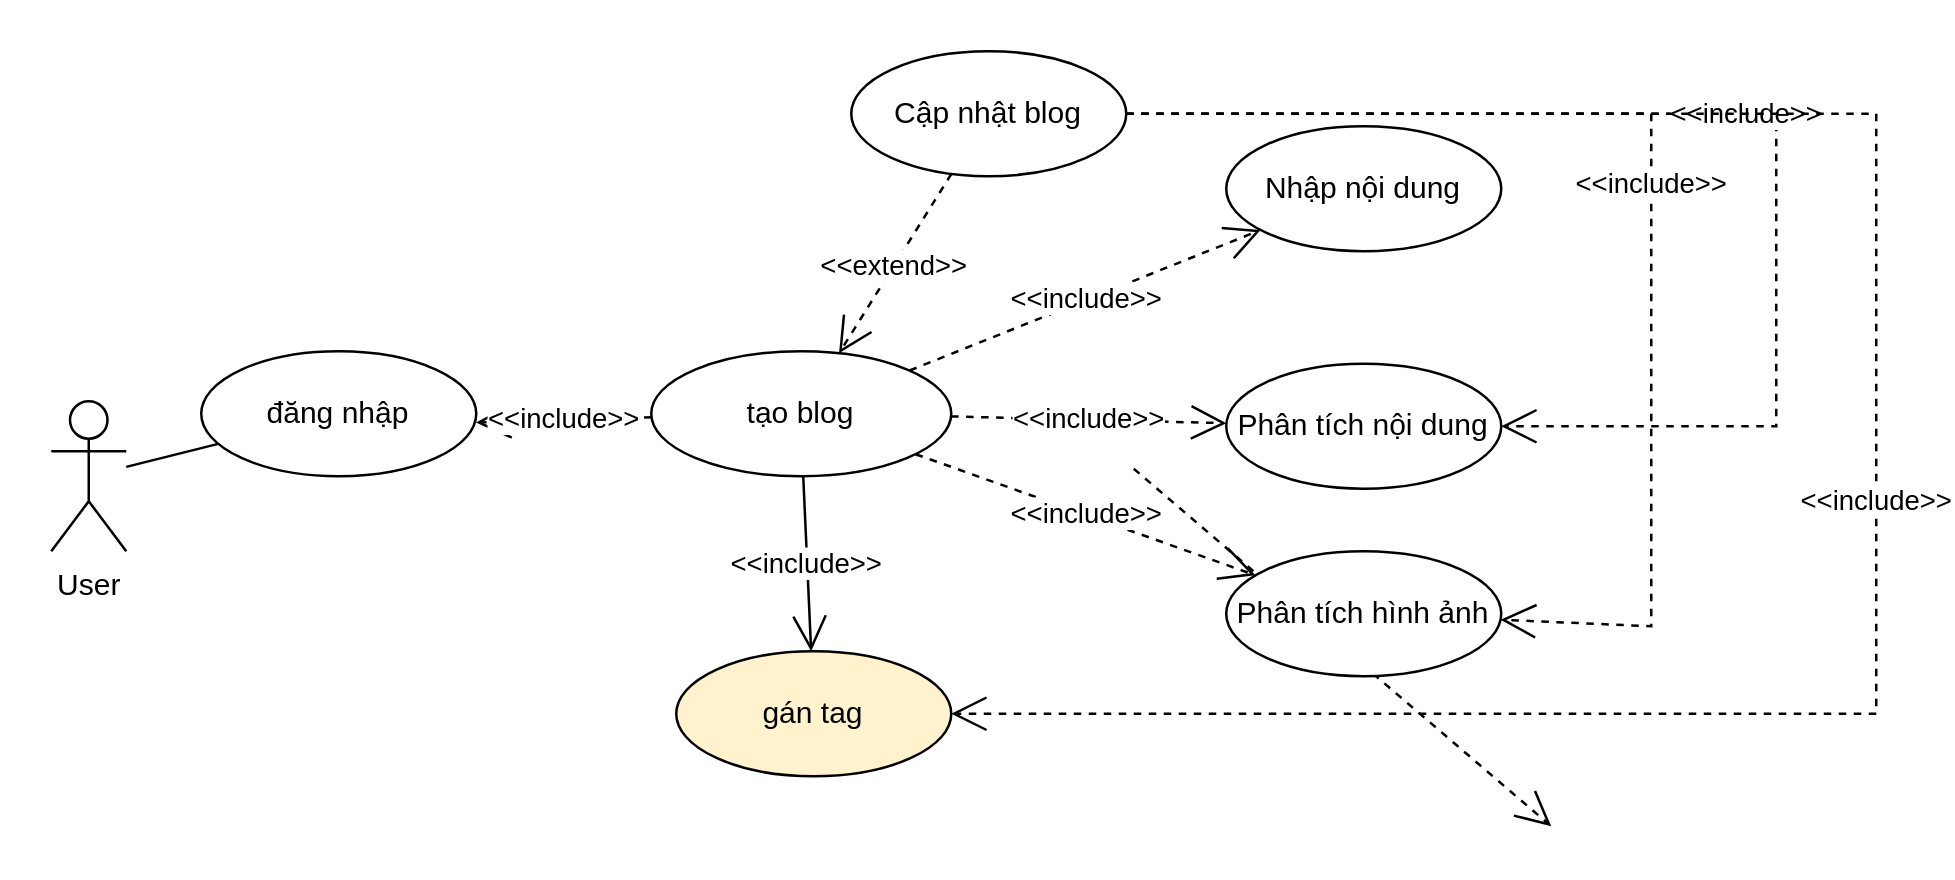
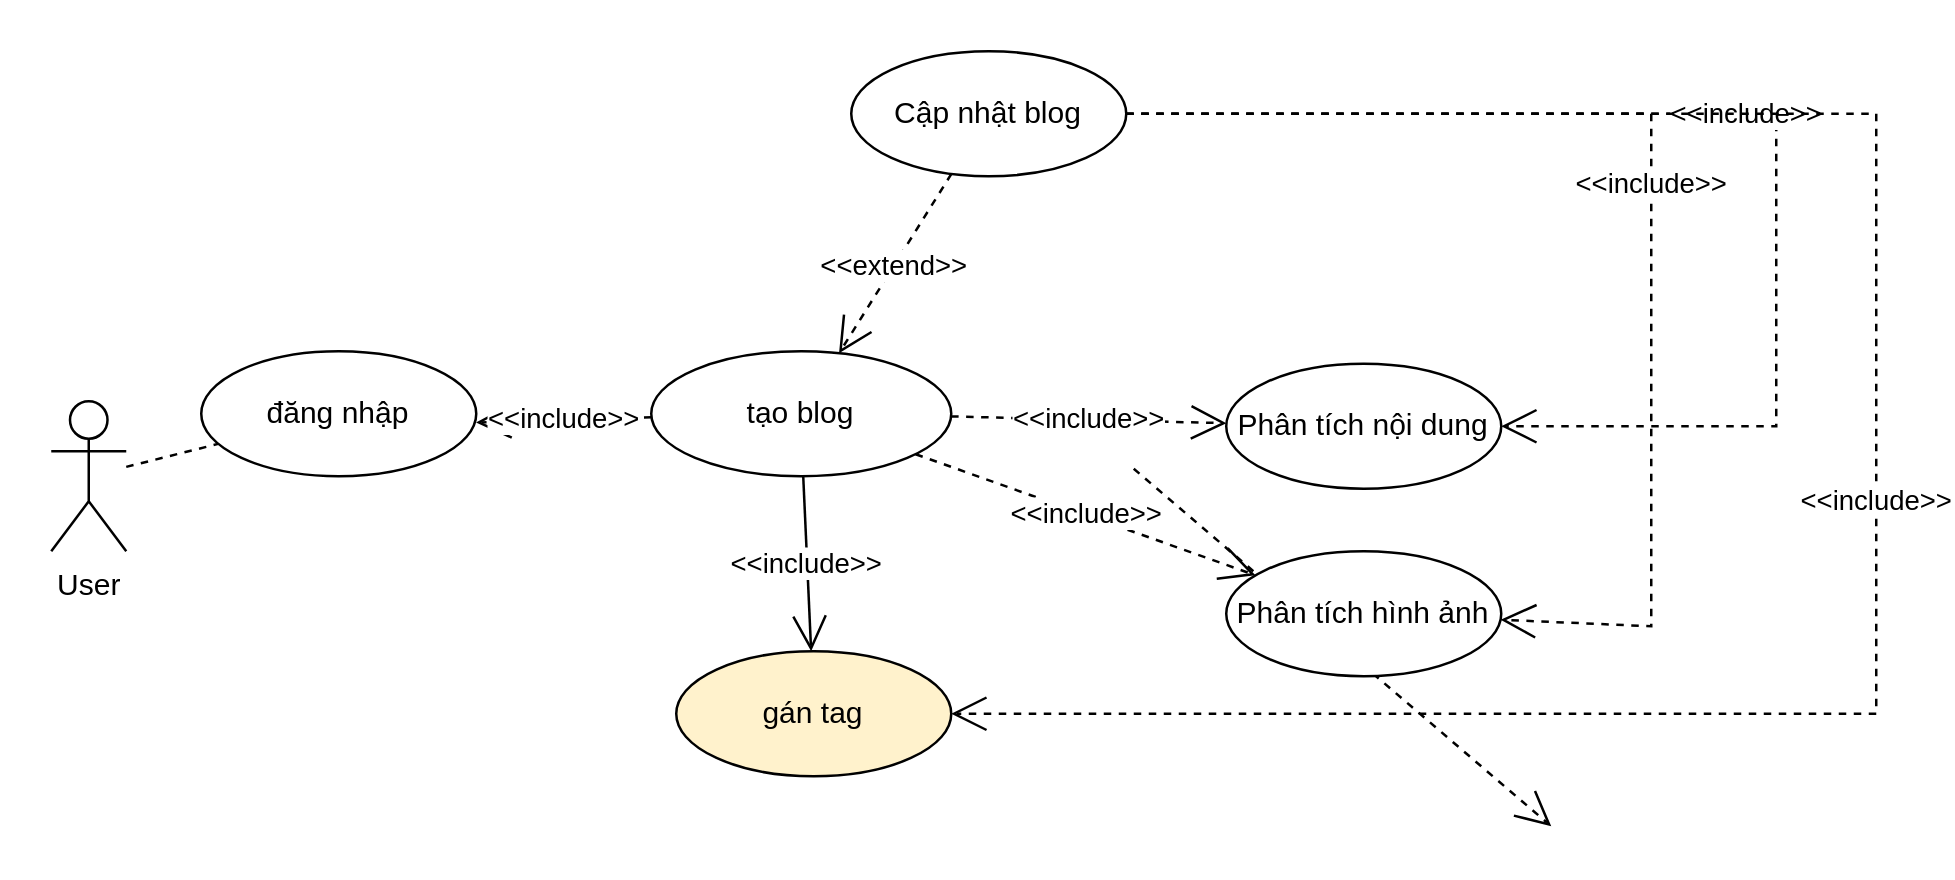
node "Nhập nội dung": removed
edge "tạo blog" -> "Nhập nội dung": removed, label "<<include>>"
edge "đăng nhập" -- "User": style solid -> dashed
